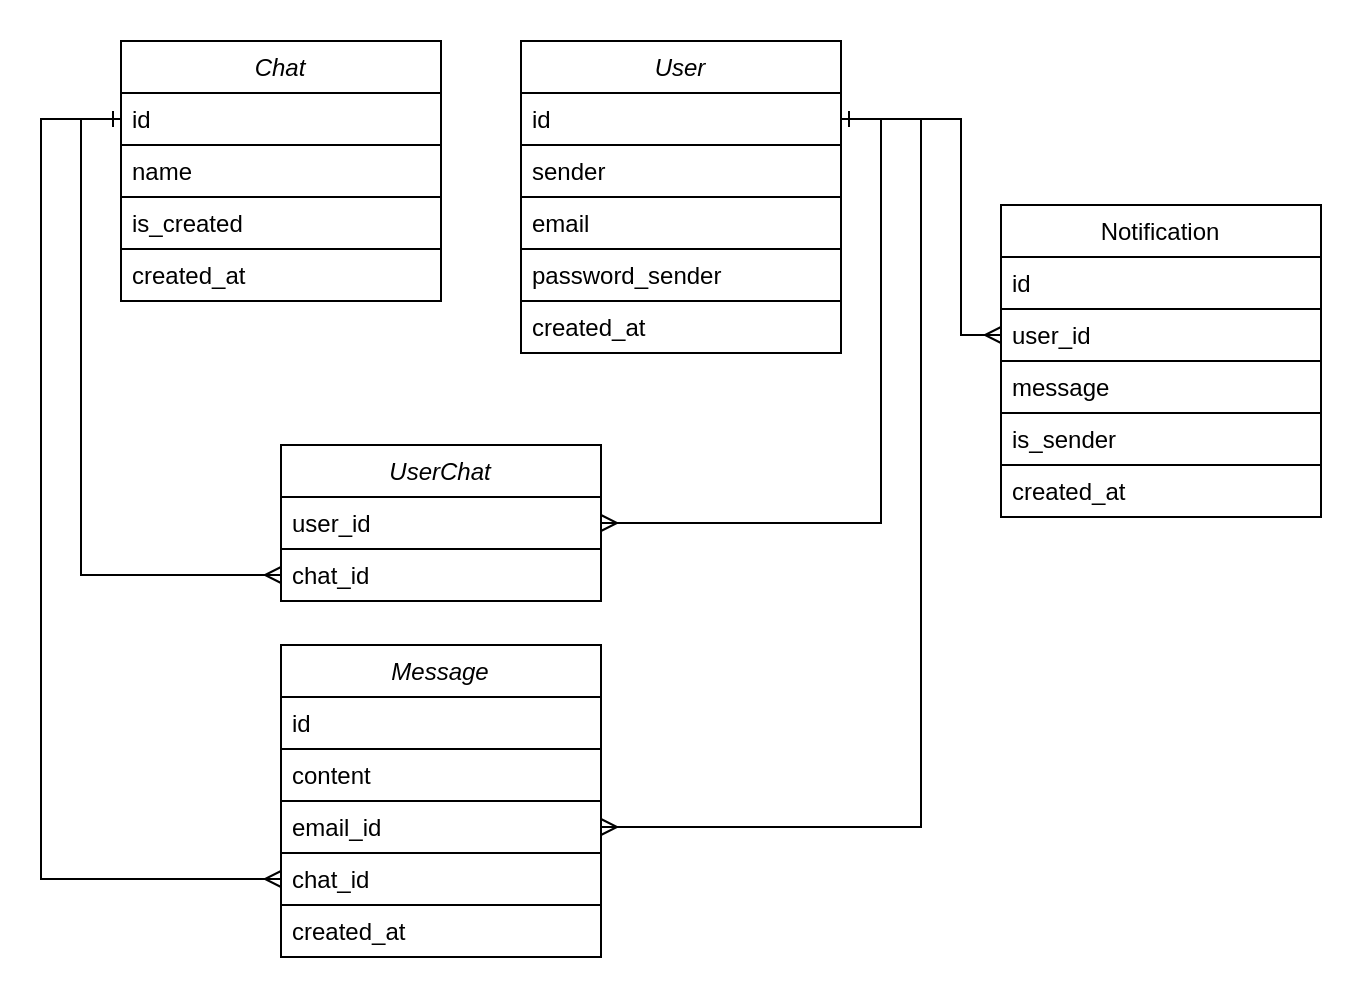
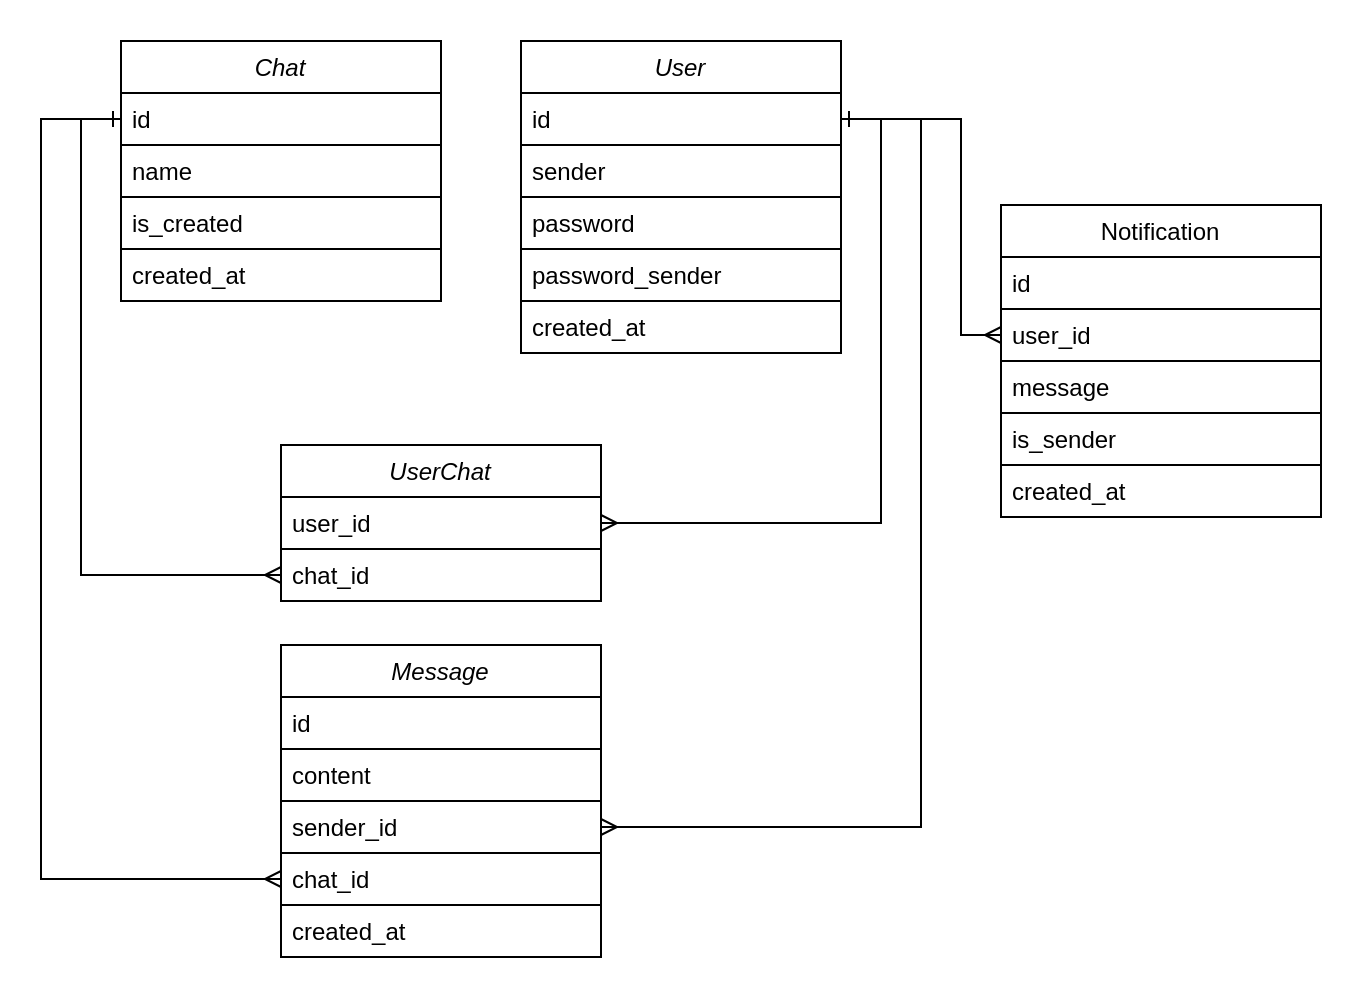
node "email": label "email" -> "password"
node "email_id": label "email_id" -> "sender_id"
